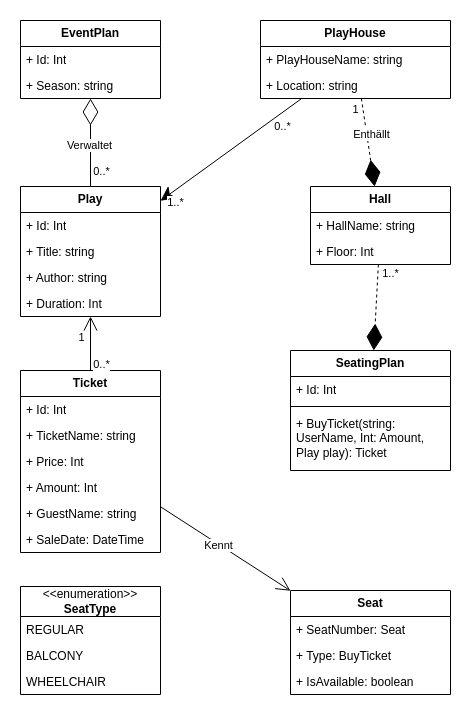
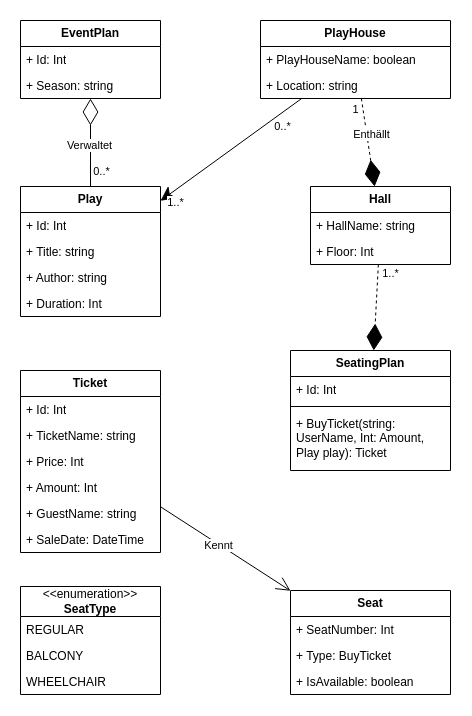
node "+ PlayHouseName: string": label "+ PlayHouseName: string" -> "+ PlayHouseName: boolean"
edge "Ticket" -> "Play": removed, labels "0..*", "1"
node "+ SeatNumber: Seat": label "+ SeatNumber: Seat" -> "+ SeatNumber: Int"
